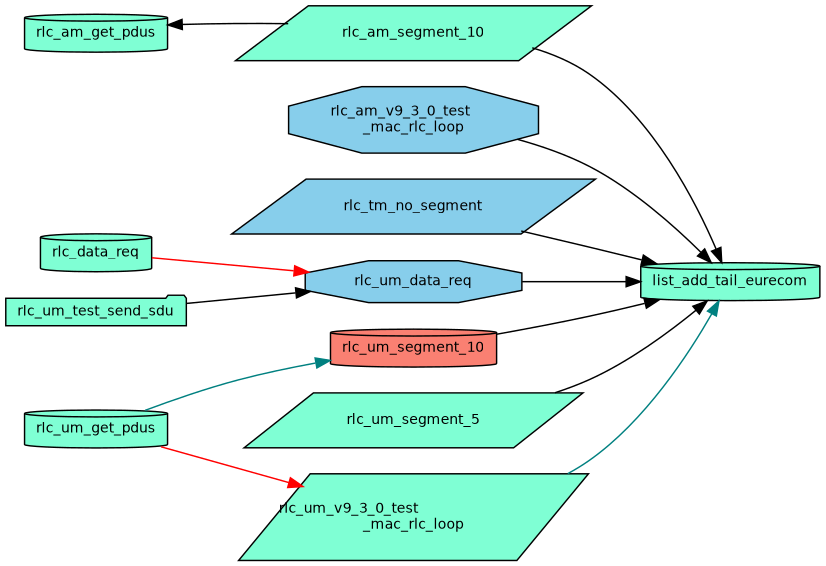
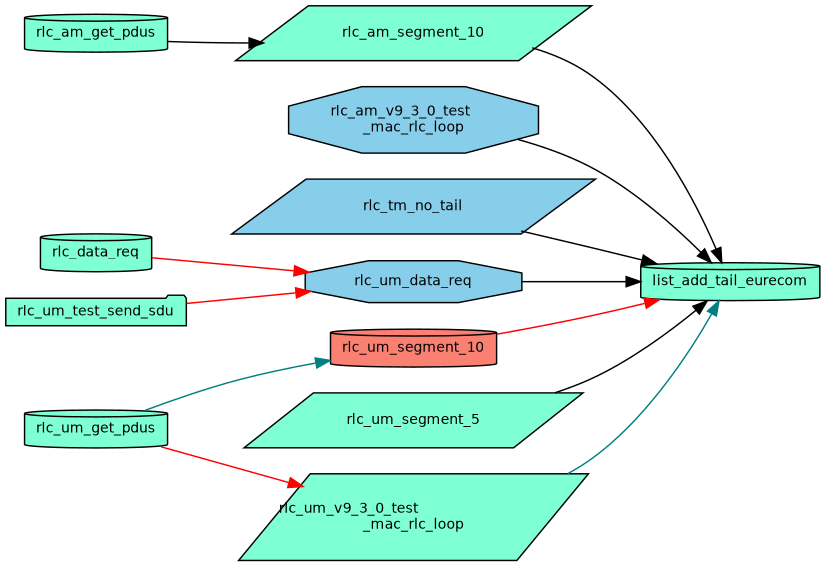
edge "rlc_am_segment_10" -> "rlc_am_get_pdus": reversed
node "rlc_tm_no_segment": label "rlc_tm_no_segment" -> "rlc_tm_no_tail"
edge "rlc_um_test_send_sdu" -> "rlc_um_data_req": color black -> red
edge "rlc_um_segment_10" -> "list_add_tail_eurecom": color black -> red
